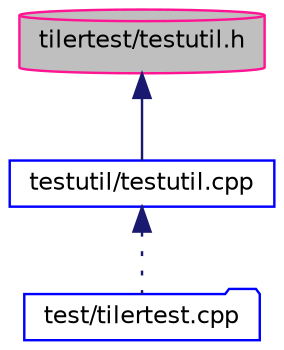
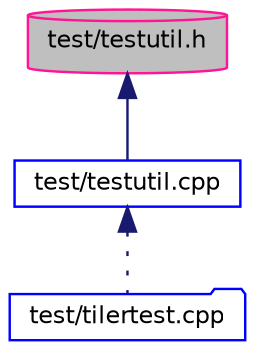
node "tilertest/testutil.h": label "tilertest/testutil.h" -> "test/testutil.h"
node "testutil/testutil.cpp": label "testutil/testutil.cpp" -> "test/testutil.cpp"
